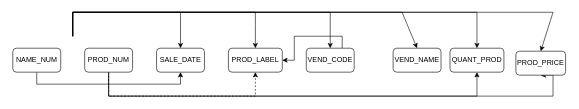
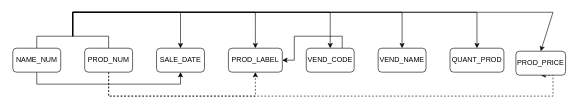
edge "NAME_NUM" -- "PROD_NUM": added
node "VEND_NAME": moved (417, 60) -> (402, 60)
edge "PROD_NUM" -> "QUANT_PROD": removed
edge "PROD_NUM" -> "PROD_PRICE": style solid -> dashed
